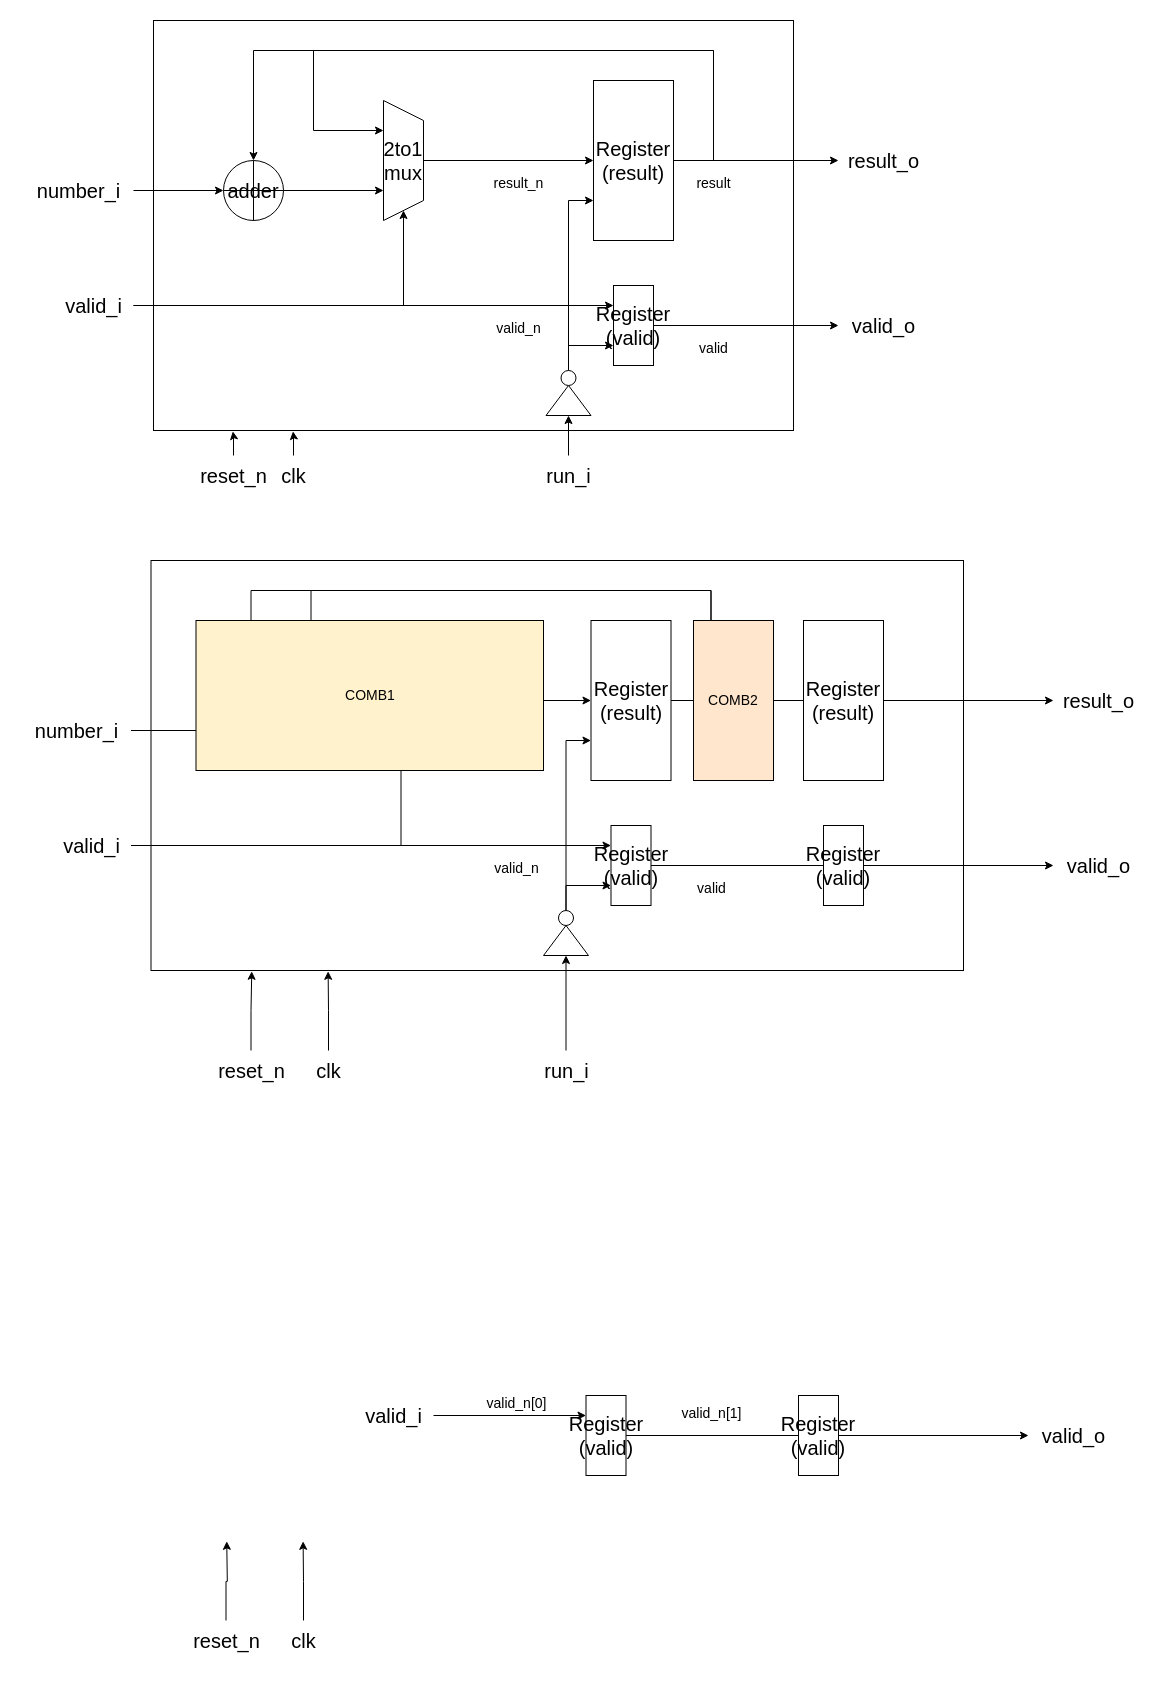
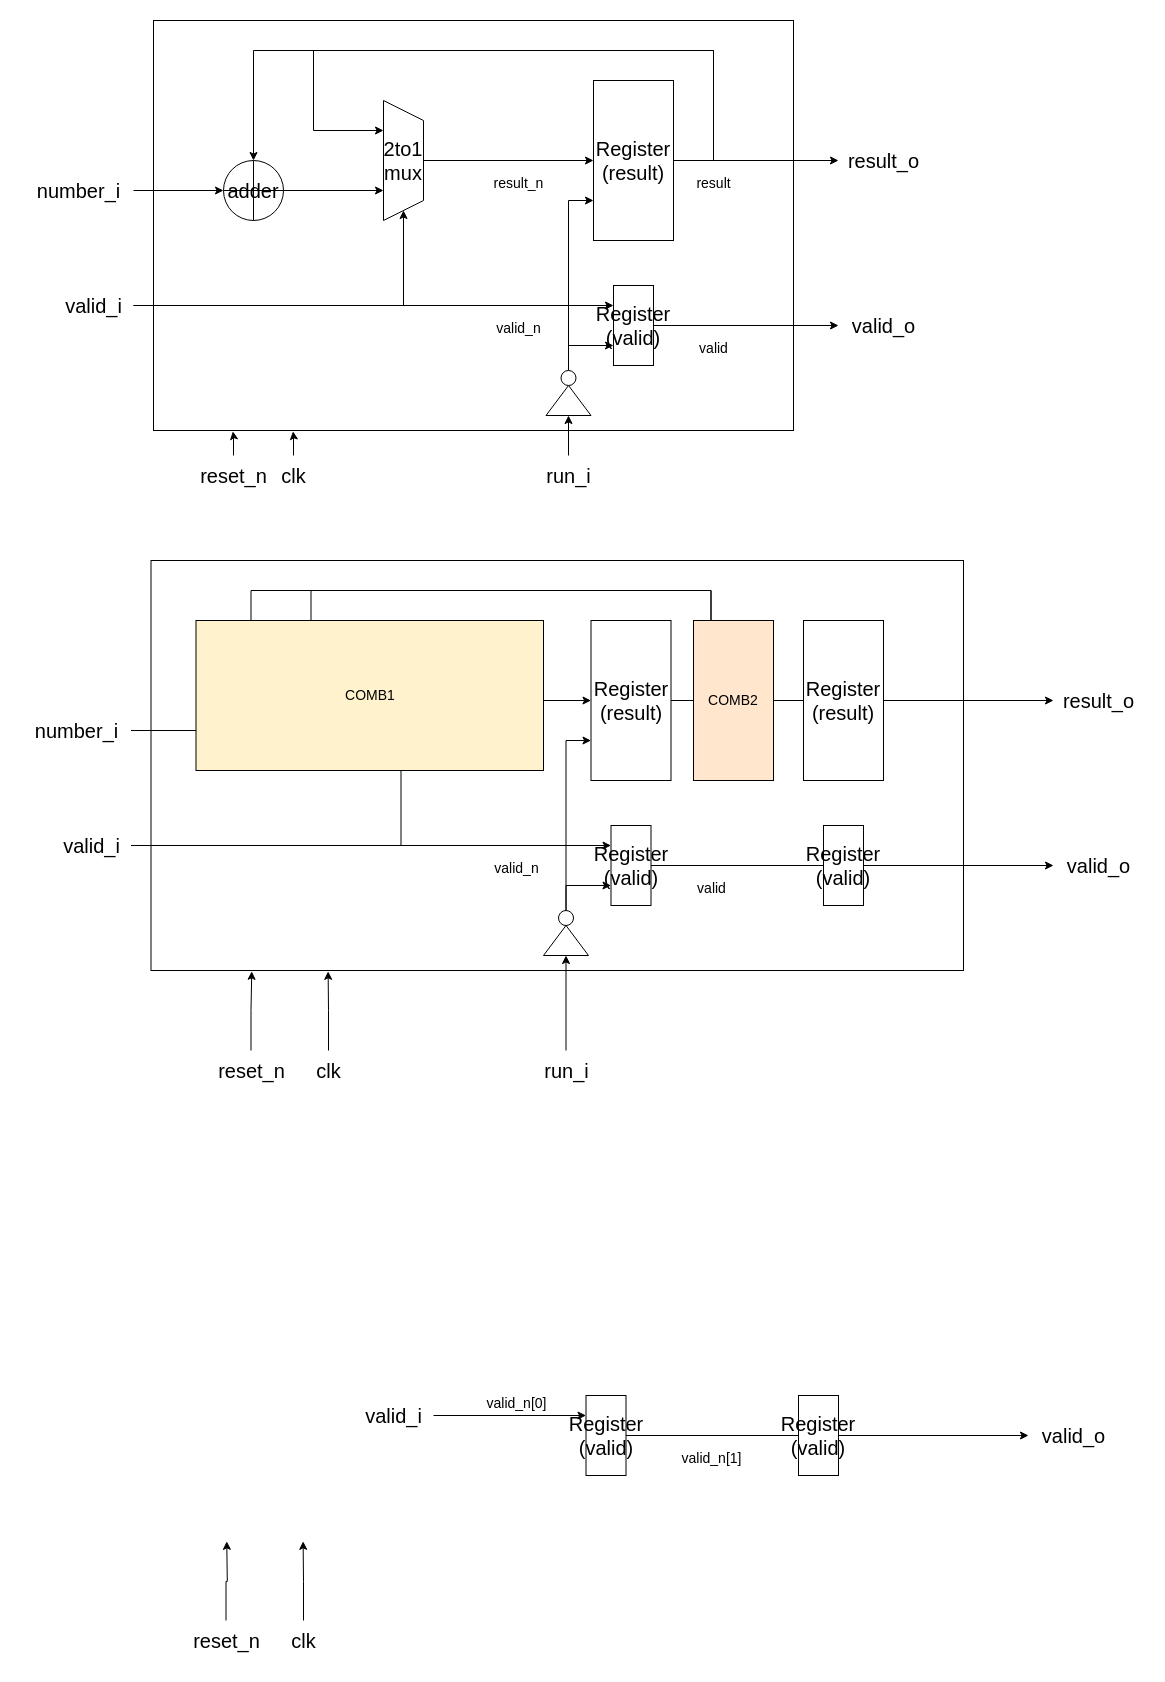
node "valid_n[1]": moved (711, 1411) -> (711, 1456)
